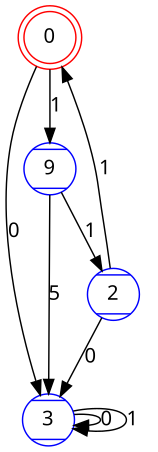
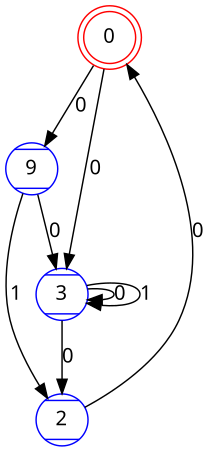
edge "0" -> "9": label "1" -> "0"
edge "2" -> "0": label "1" -> "0"
edge "9" -> "3": label "5" -> "0"
edge "2" -> "3": reversed
